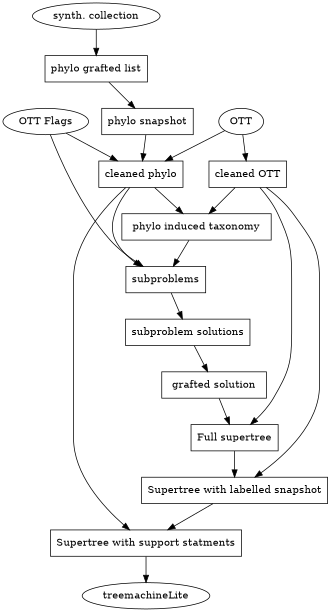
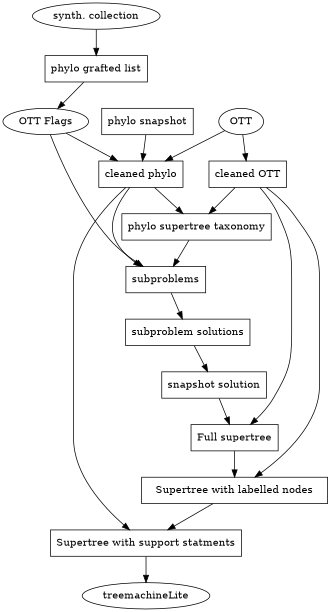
edge "phylo grafted list" -> "phylo snapshot": now "phylo grafted list" -> "OTT Flags"
node "phylo induced taxonomy": label "phylo induced taxonomy" -> "phylo supertree taxonomy"
node "grafted solution": label "grafted solution" -> "snapshot solution"
node "Supertree with labelled snapshot": label "Supertree with labelled snapshot" -> "Supertree with labelled nodes"
